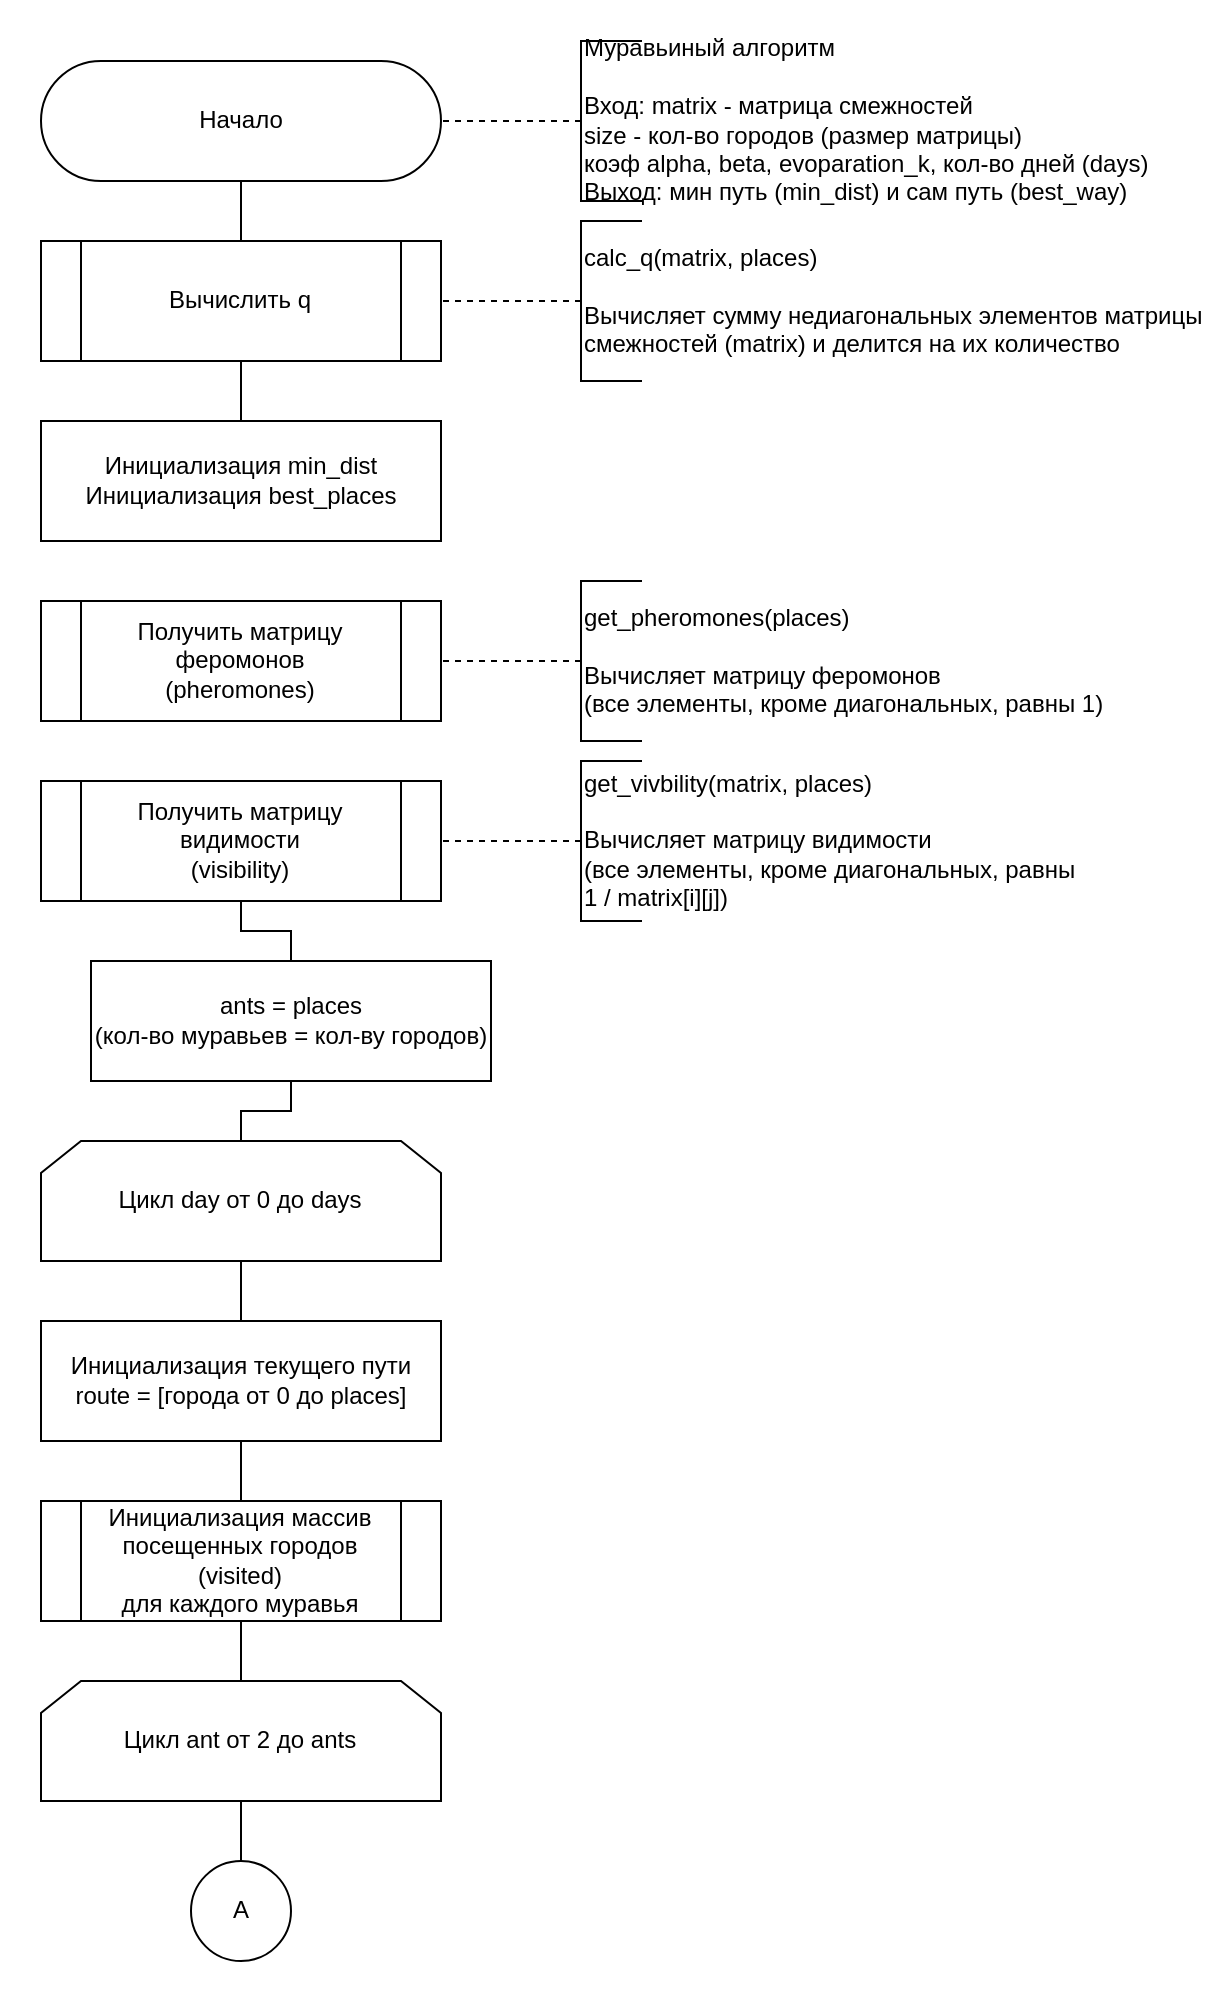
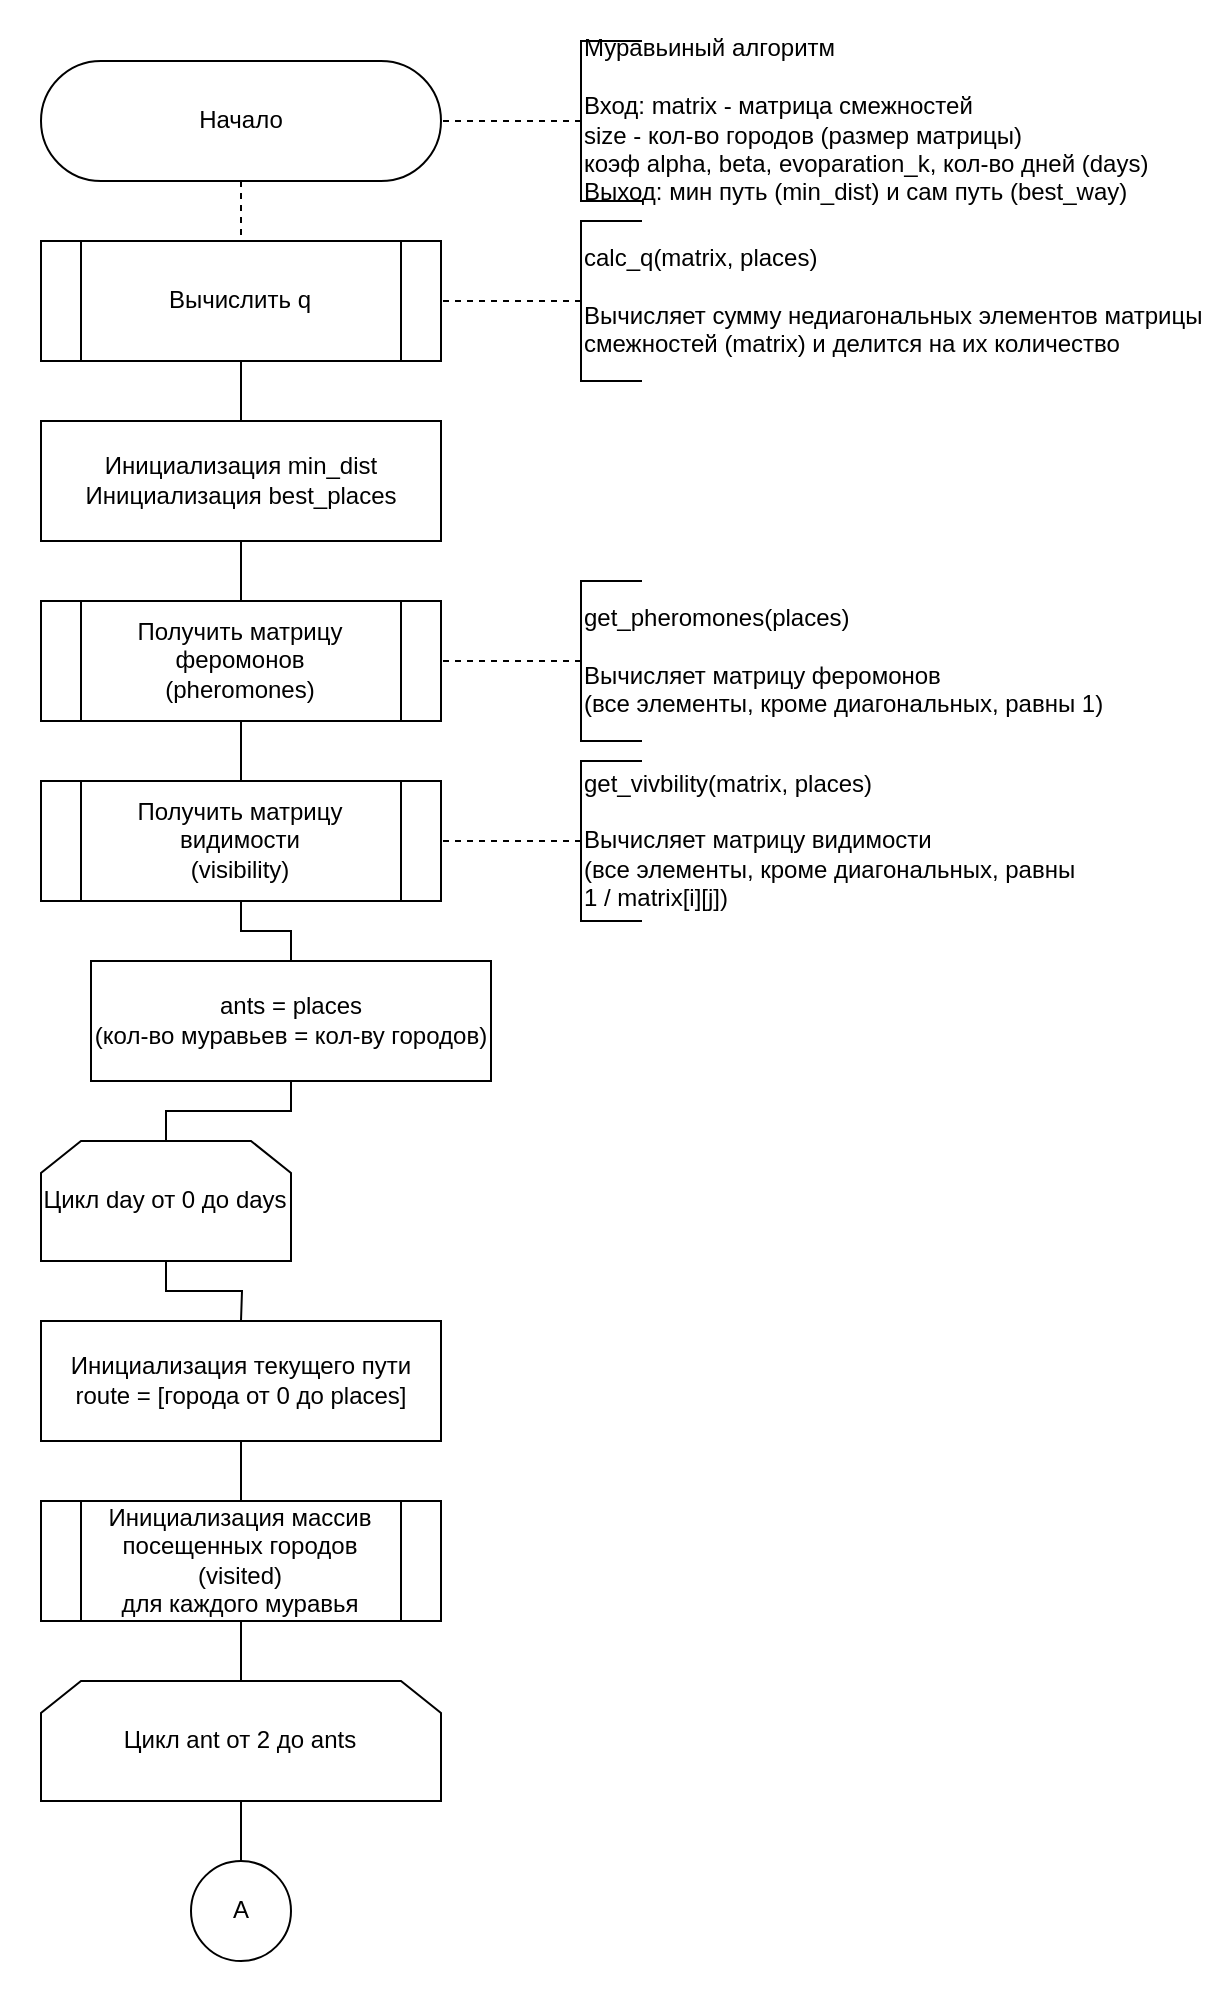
edge "Начало" -- "Вычислить q": style solid -> dashed
edge "Инициализация min_dist Инициализация best_places" -- "Получить матрицу феромонов (pheromones)": added
edge "Получить матрицу феромонов (pheromones)" -- "Получить матрицу видимости (visibility)": added
node "Цикл day от 0 до days": size 400x120 -> 250x120
